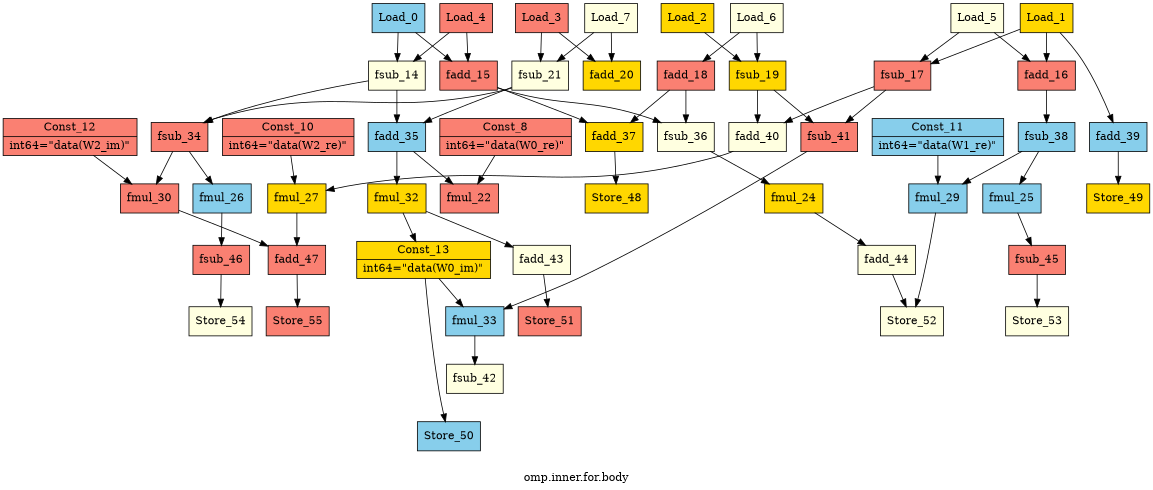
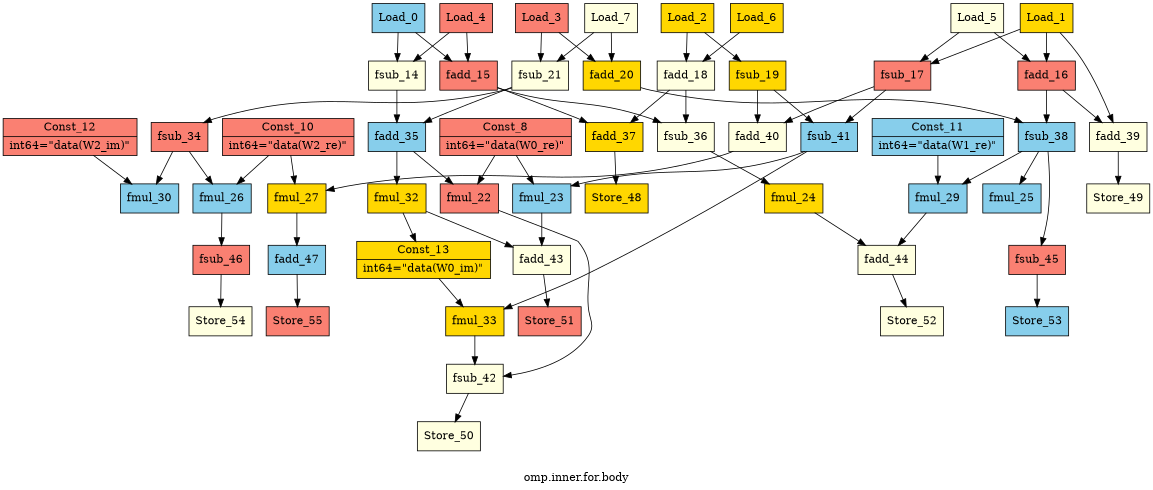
node "Load_6": fillcolor lightyellow -> gold
edge "Load_2" -> "fadd_18": added
edge "Load_6" -> "fsub_19": removed
node "fadd_18": fillcolor salmon -> lightyellow
edge "fsub_14" -> "fsub_34": removed
edge "fadd_20" -> "fsub_38": added
edge "fadd_16" -> "fadd_39": added
node "fsub_41": fillcolor salmon -> skyblue
node "fadd_39": fillcolor skyblue -> lightyellow
edge "Const_10" -> "fmul_26": added
node "fmul_30": fillcolor salmon -> skyblue
node "fmul_23": added
node "Store_49": fillcolor gold -> lightyellow
edge "fmul_30" -> "fadd_47": removed
edge "fmul_25" -> "fsub_45": now "fsub_38" -> "fsub_45"
edge "fmul_29" -> "Store_52": now "fmul_29" -> "fadd_44"
node "fadd_47": fillcolor salmon -> skyblue
edge "fmul_22" -> "fsub_42": added
node "fmul_33": fillcolor skyblue -> gold
node "Store_53": fillcolor lightyellow -> skyblue
edge "Const_13" -> "Store_50": now "fsub_42" -> "Store_50"
node "Store_50": fillcolor skyblue -> lightyellow
